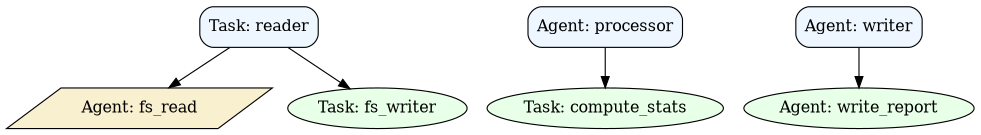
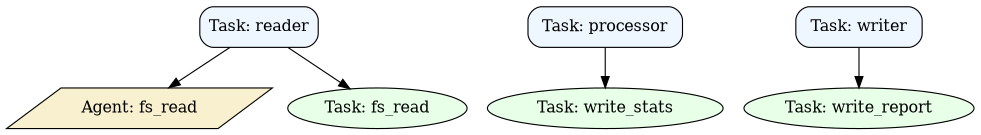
node "Agent: processor": label "Agent: processor" -> "Task: processor"
node "Agent: writer": label "Agent: writer" -> "Task: writer"
node "Task: fs_writer": label "Task: fs_writer" -> "Task: fs_read"
node "Task: compute_stats": label "Task: compute_stats" -> "Task: write_stats"
node "Agent: write_report": label "Agent: write_report" -> "Task: write_report"
